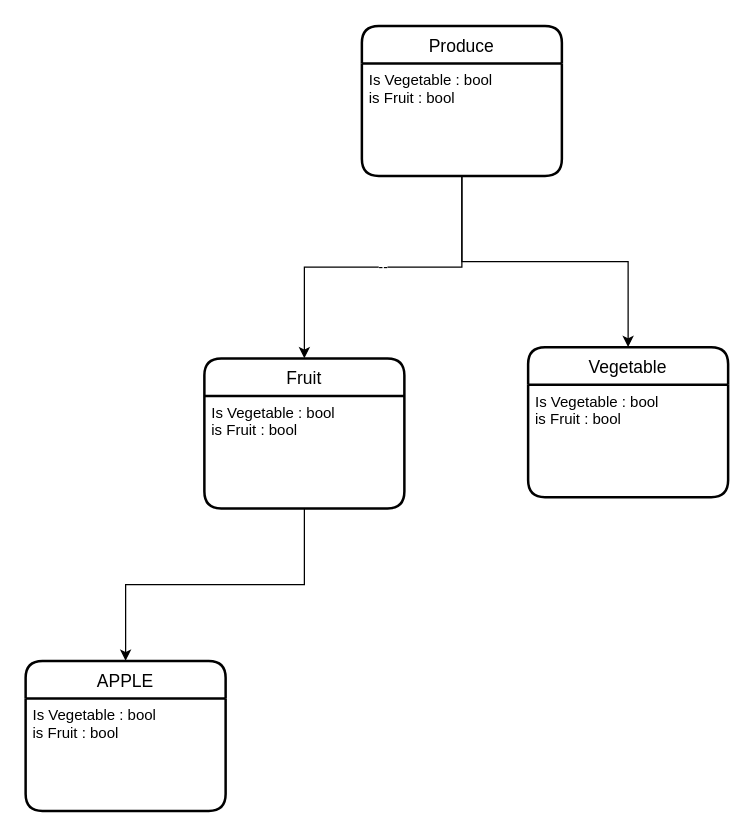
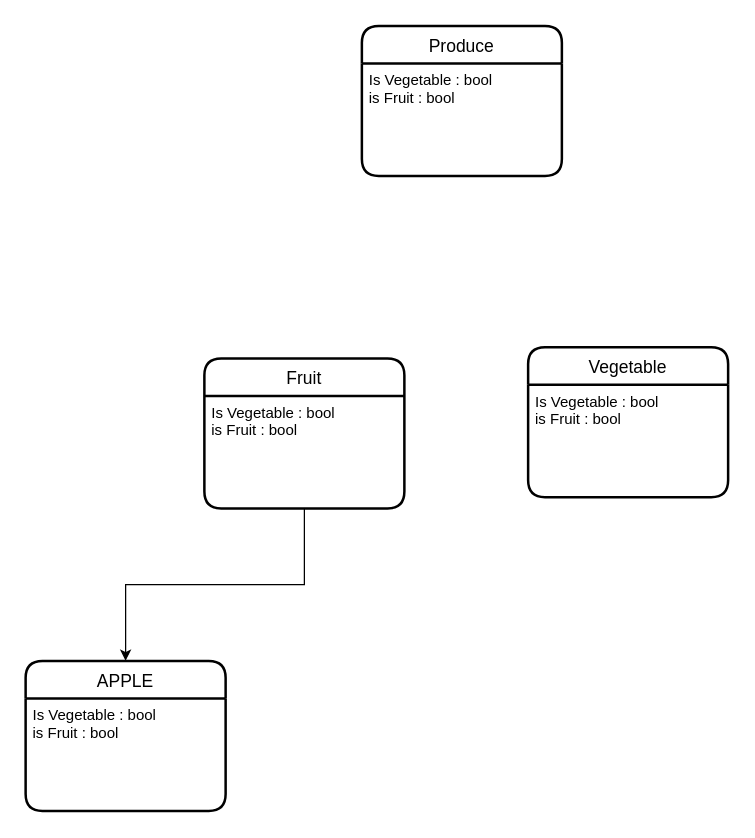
edge "Produce" -> "Vegetable": removed
edge "Produce" -> "Fruit": removed, label "--"
